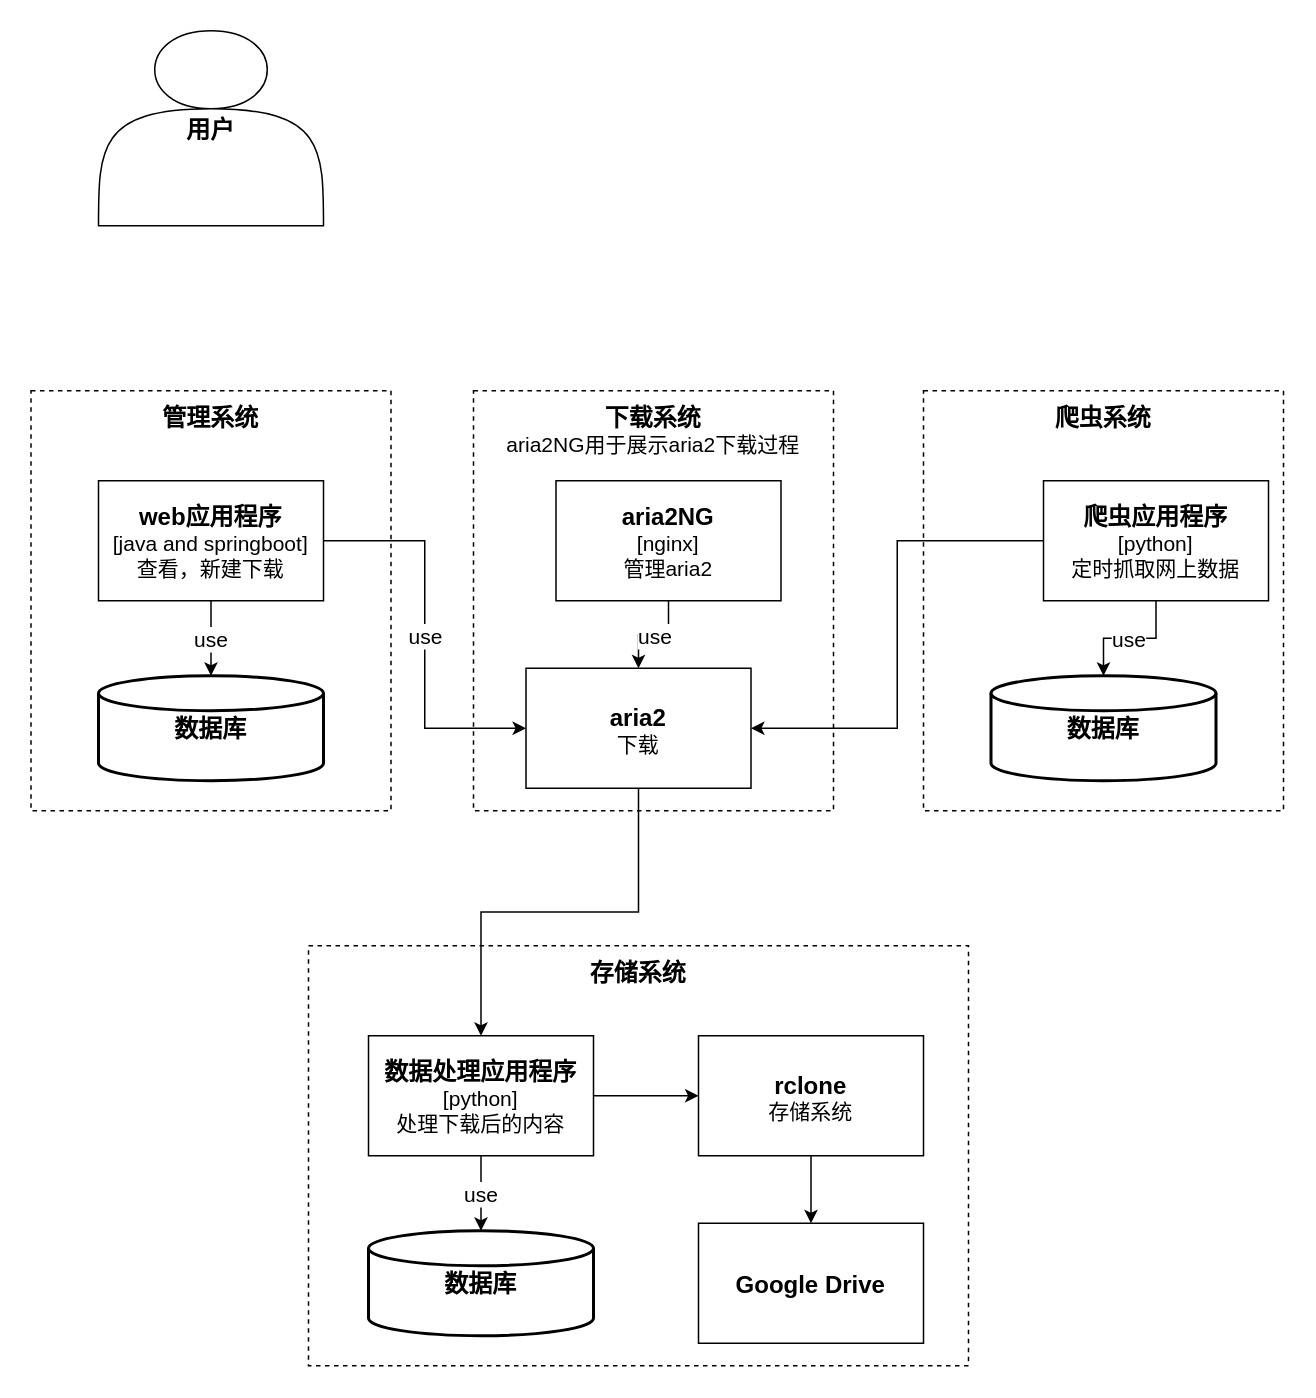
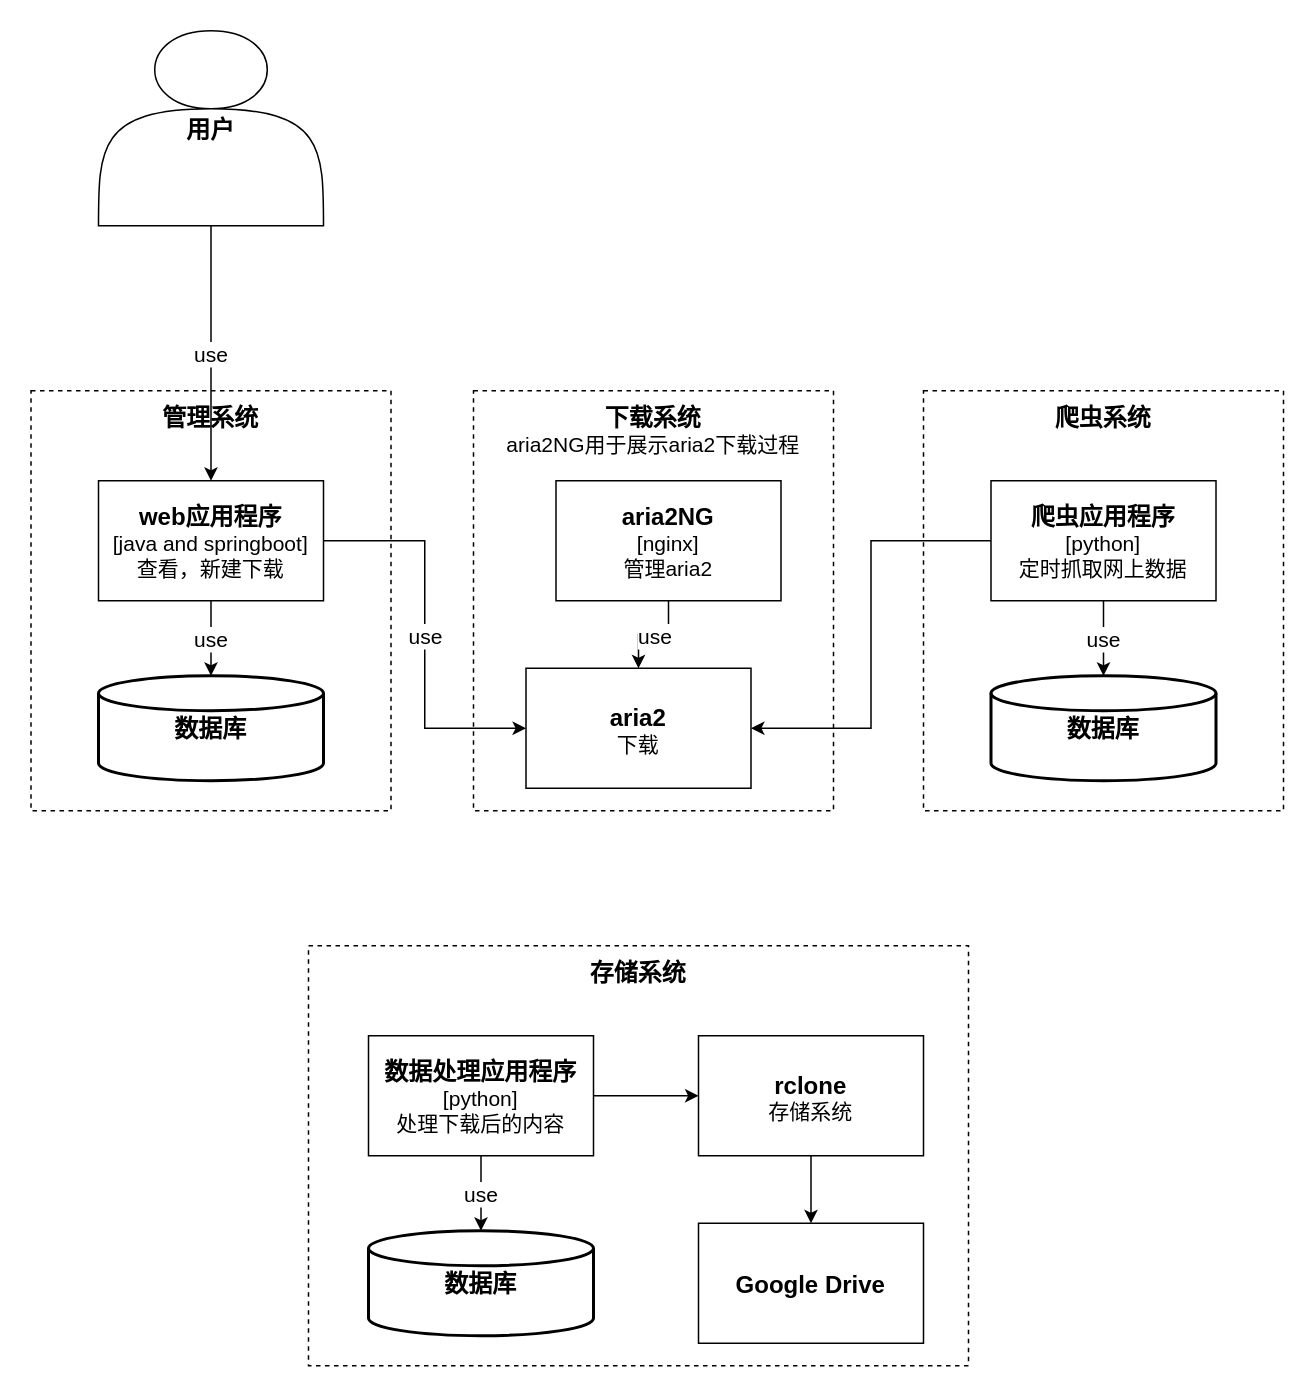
edge "用户" -> "web应用程序 [java and springboot] 查看，新建下载": added, label "use"
node "爬虫应用程序 [python] 定时抓取网上数据": moved (1156, 541) -> (1103, 541)
edge "aria2 下载" -> "数据处理应用程序 [python] 处理下载后的内容": removed
